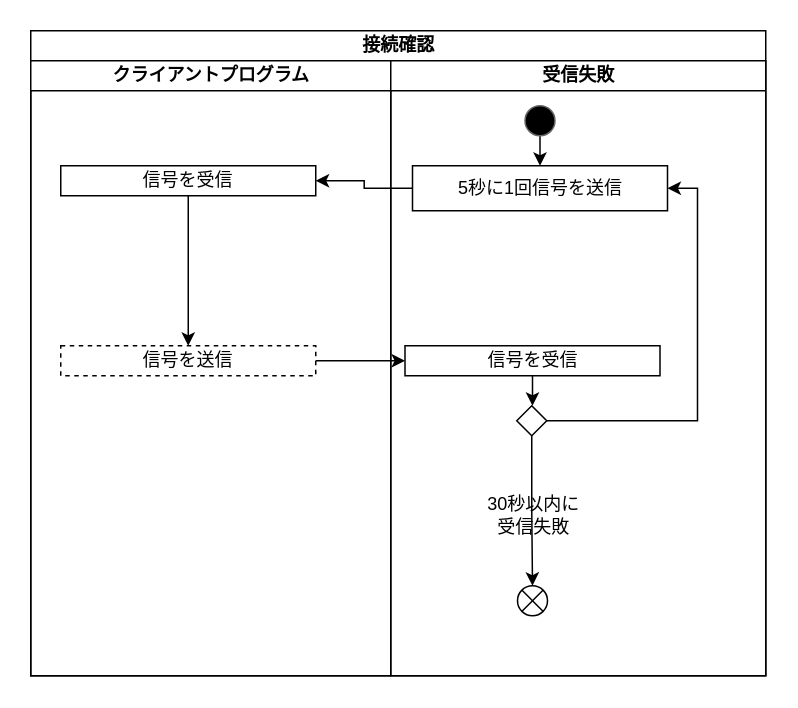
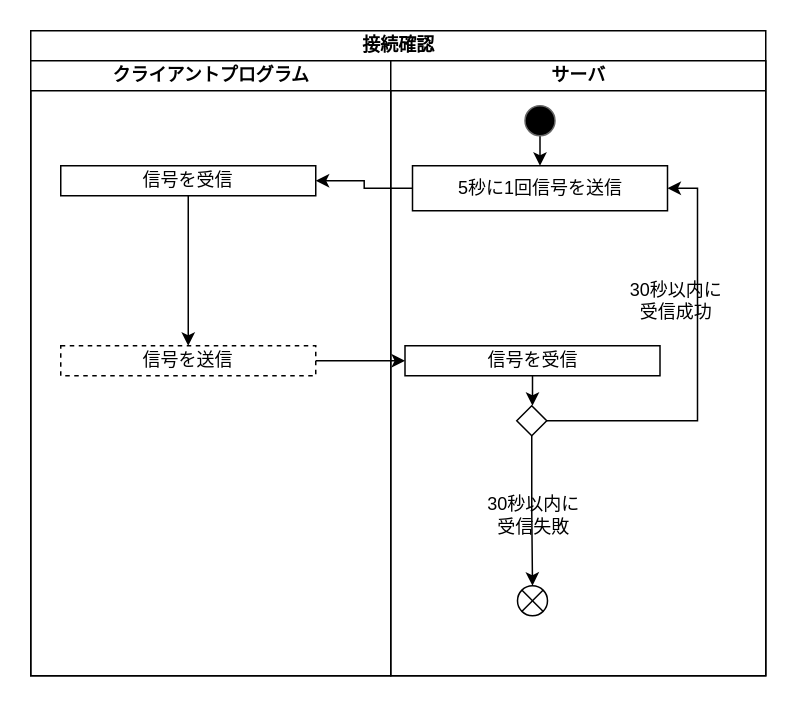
node "受信失敗": label "受信失敗" -> "サーバ"
node "30秒以内に 受信成功": added
